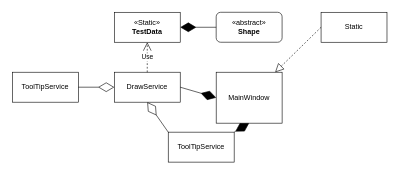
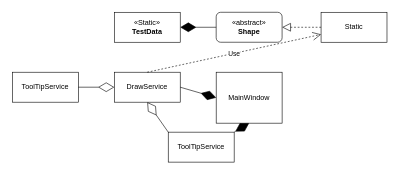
edge "Static" -> "MainWindow": now "Static" -> "«abstract» Shape"
edge "DrawService" -> "«Static» TestData": now "DrawService" -> "Static"
